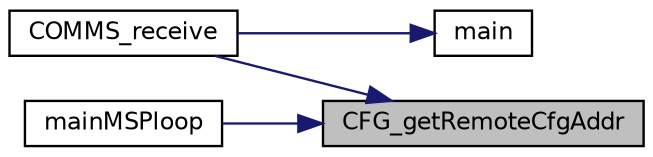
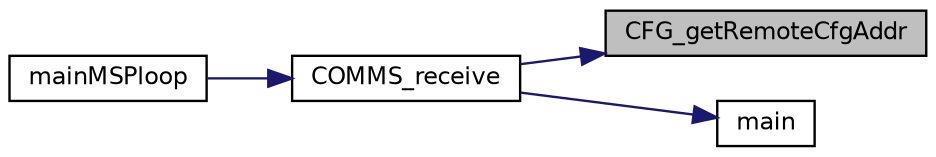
edge "mainMSPloop" -> "CFG_getRemoteCfgAddr": now "mainMSPloop" -> "COMMS_receive"
